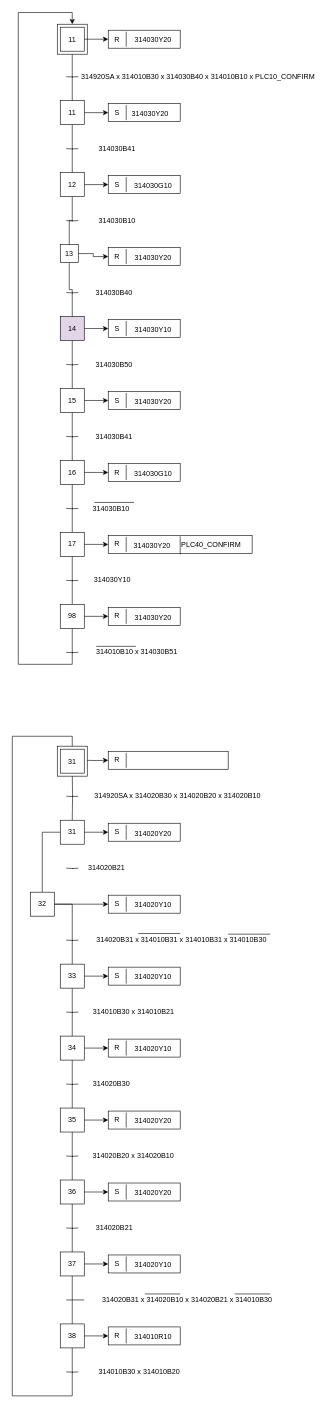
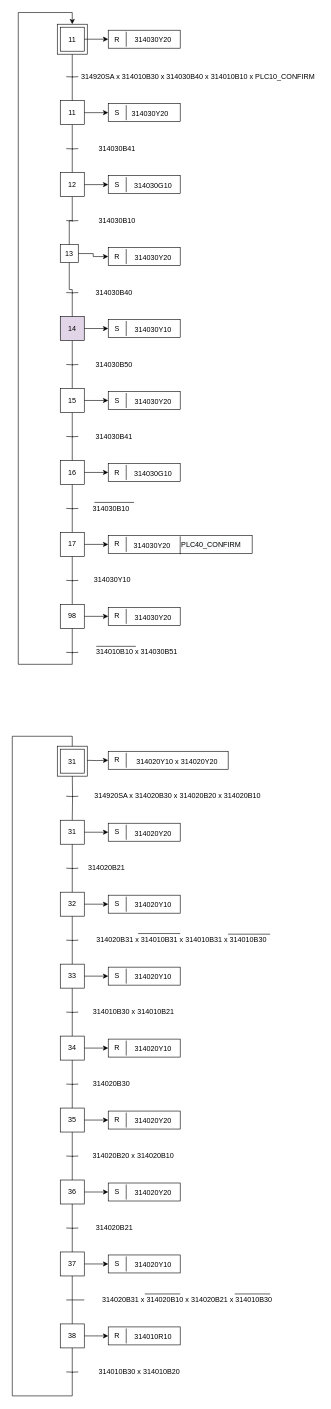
node "314020Y10 x 314020Y20": added
node "32": moved (42, 905) -> (72, 905)
